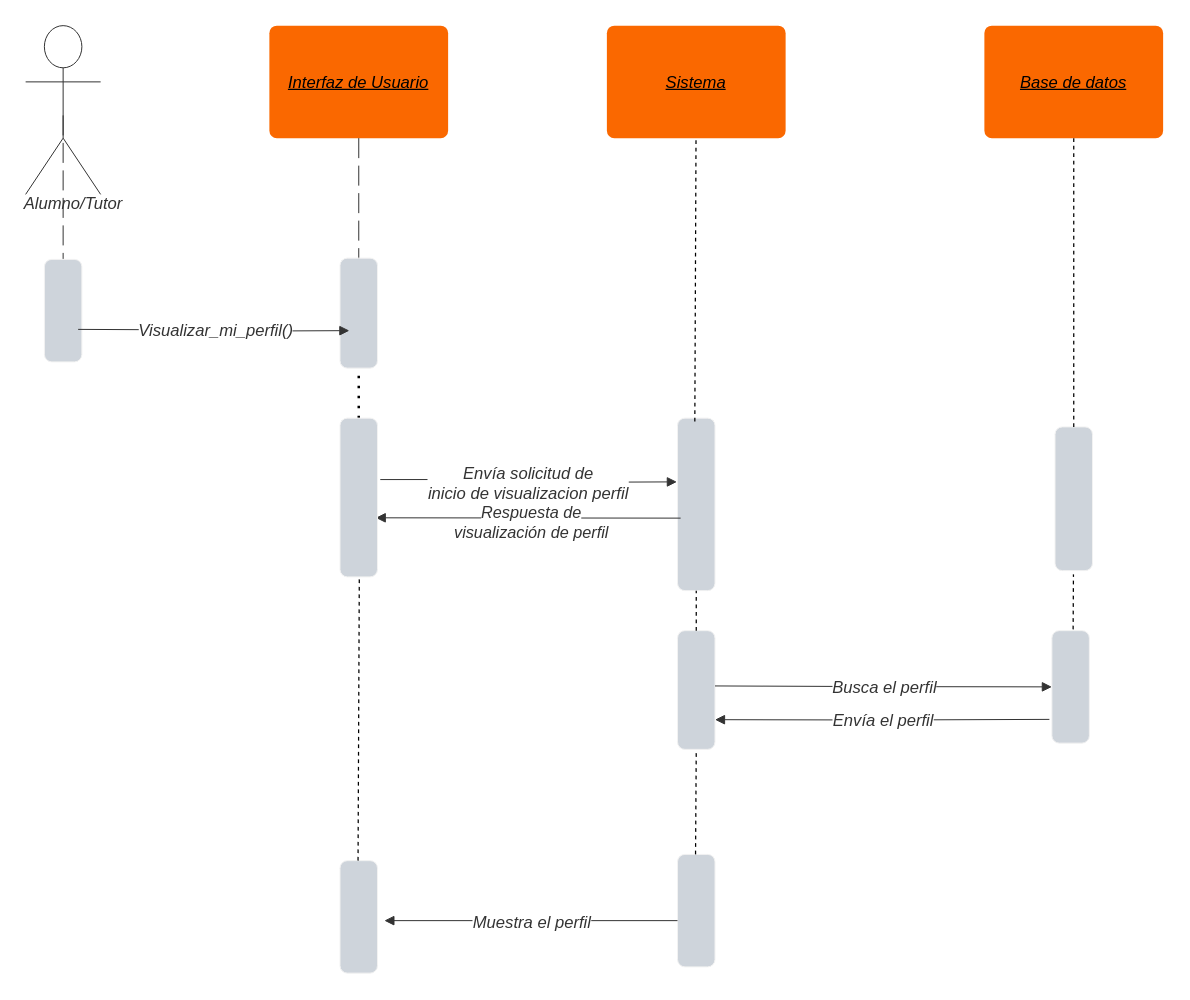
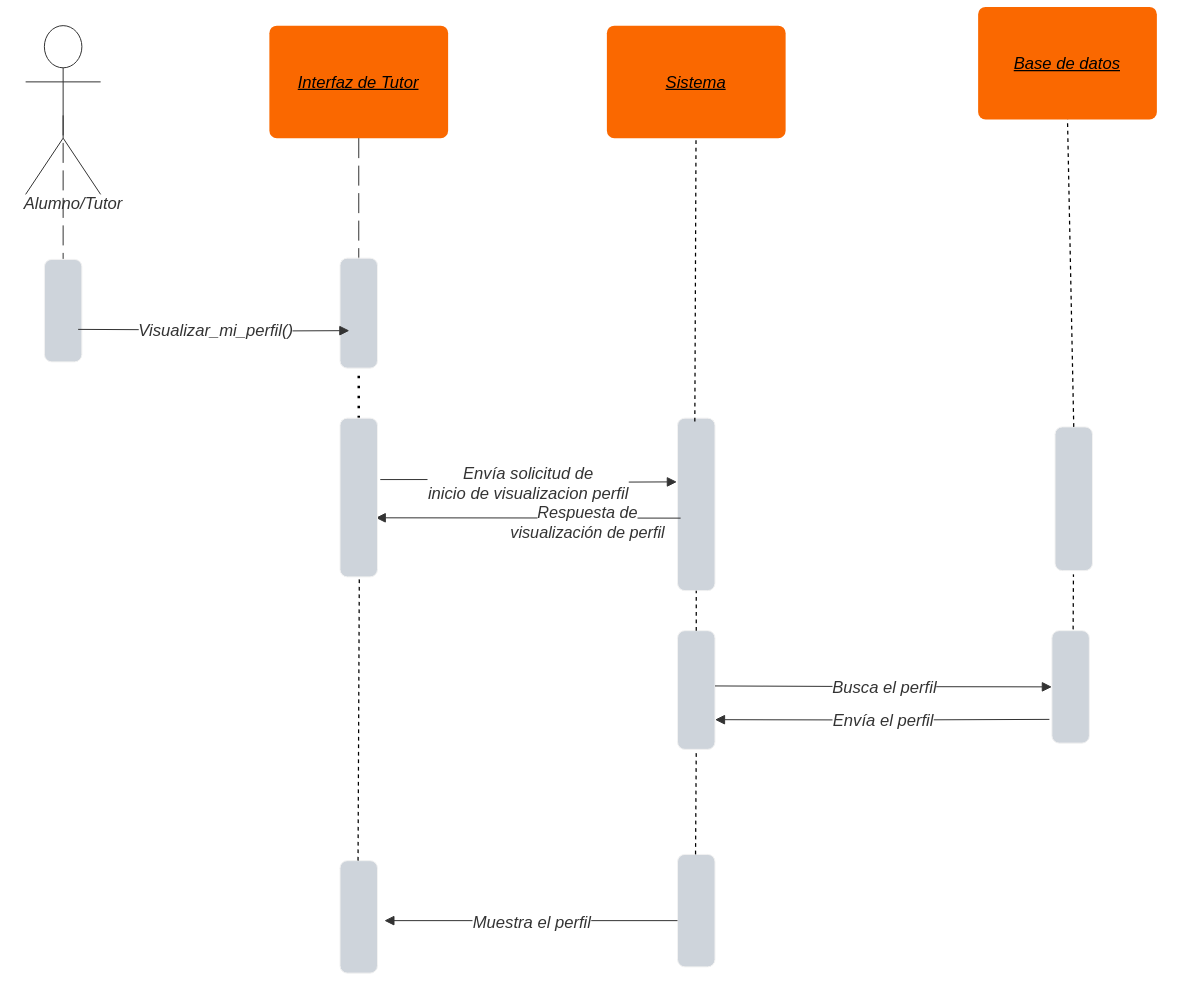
node "Interfaz de Usuario": label "Interfaz de Usuario" -> "Interfaz de Tutor"
node "Base de datos": moved (1074, 82) -> (1068, 63)
node "Respuesta de visualización de perfil": moved (531, 518) -> (587, 518)
